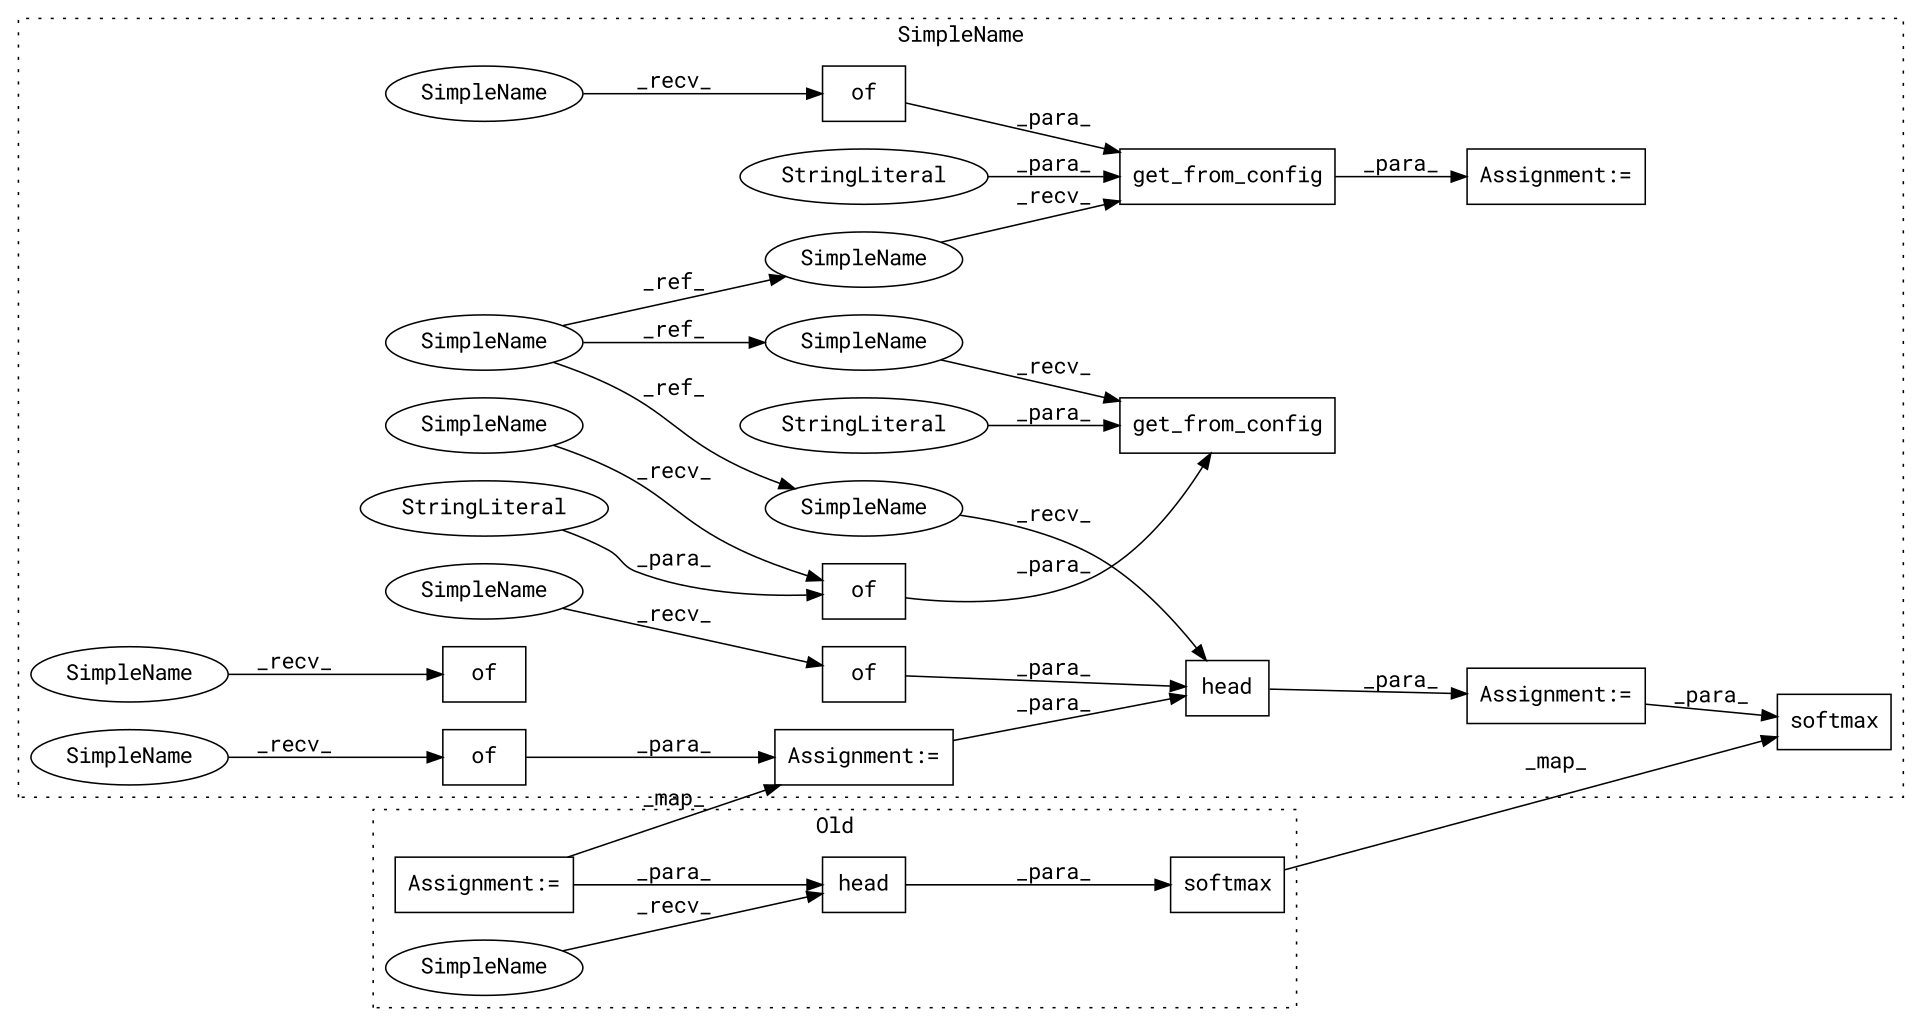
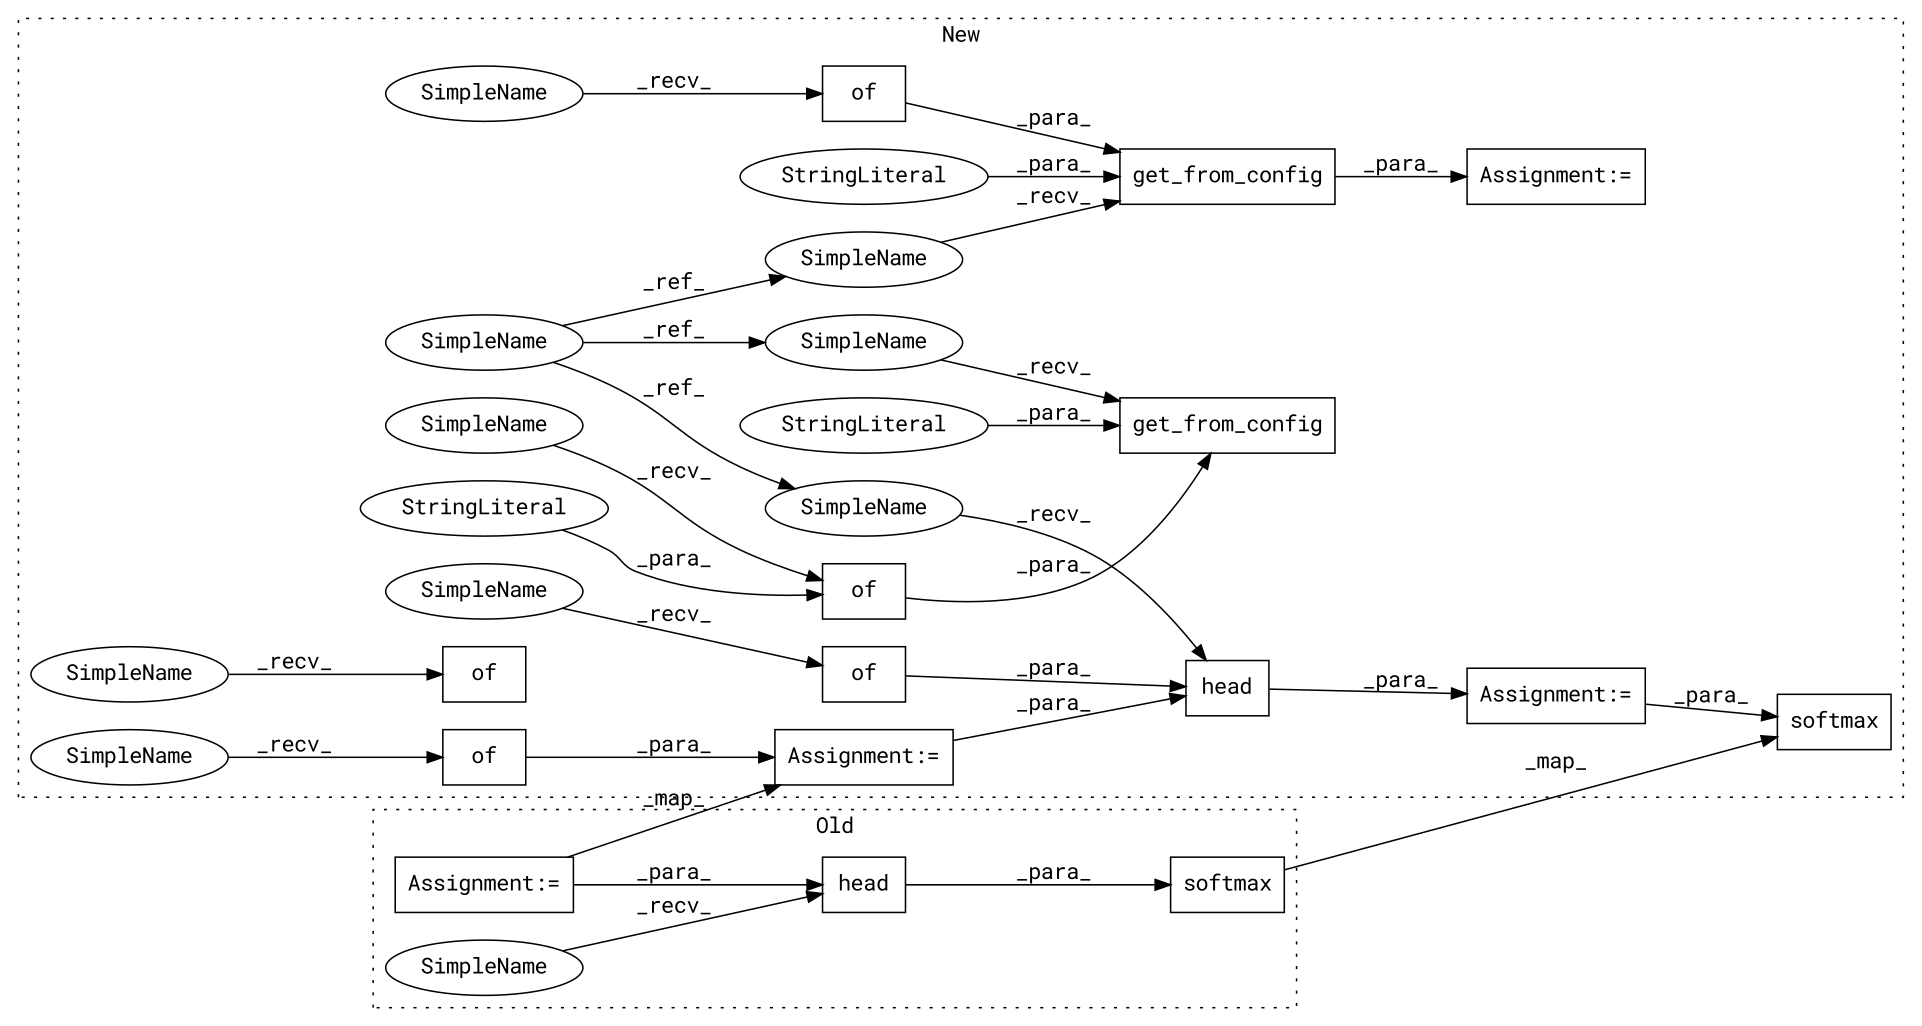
cluster "SimpleName": label "SimpleName" -> "New"
